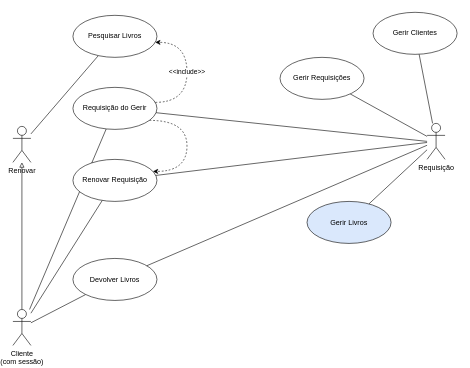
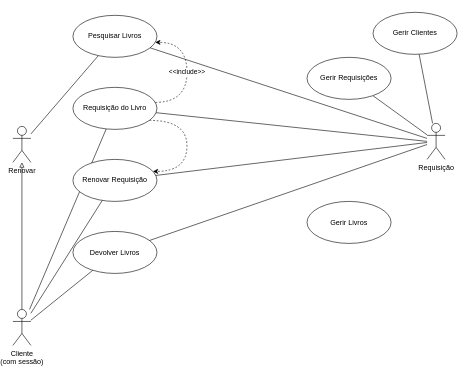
node "Gerir Requisições": moved (322, 78) -> (349, 78)
node "Requisição do Gerir": label "Requisição do Gerir" -> "Requisição do Livro"
edge "Requisição" -- "Gerir Livros": now "Requisição" -- "Pesquisar Livros"
node "Gerir Livros": fillcolor #dae8fc -> #ffffff
node "Devolver Livros": moved (115, 279) -> (115, 252)
